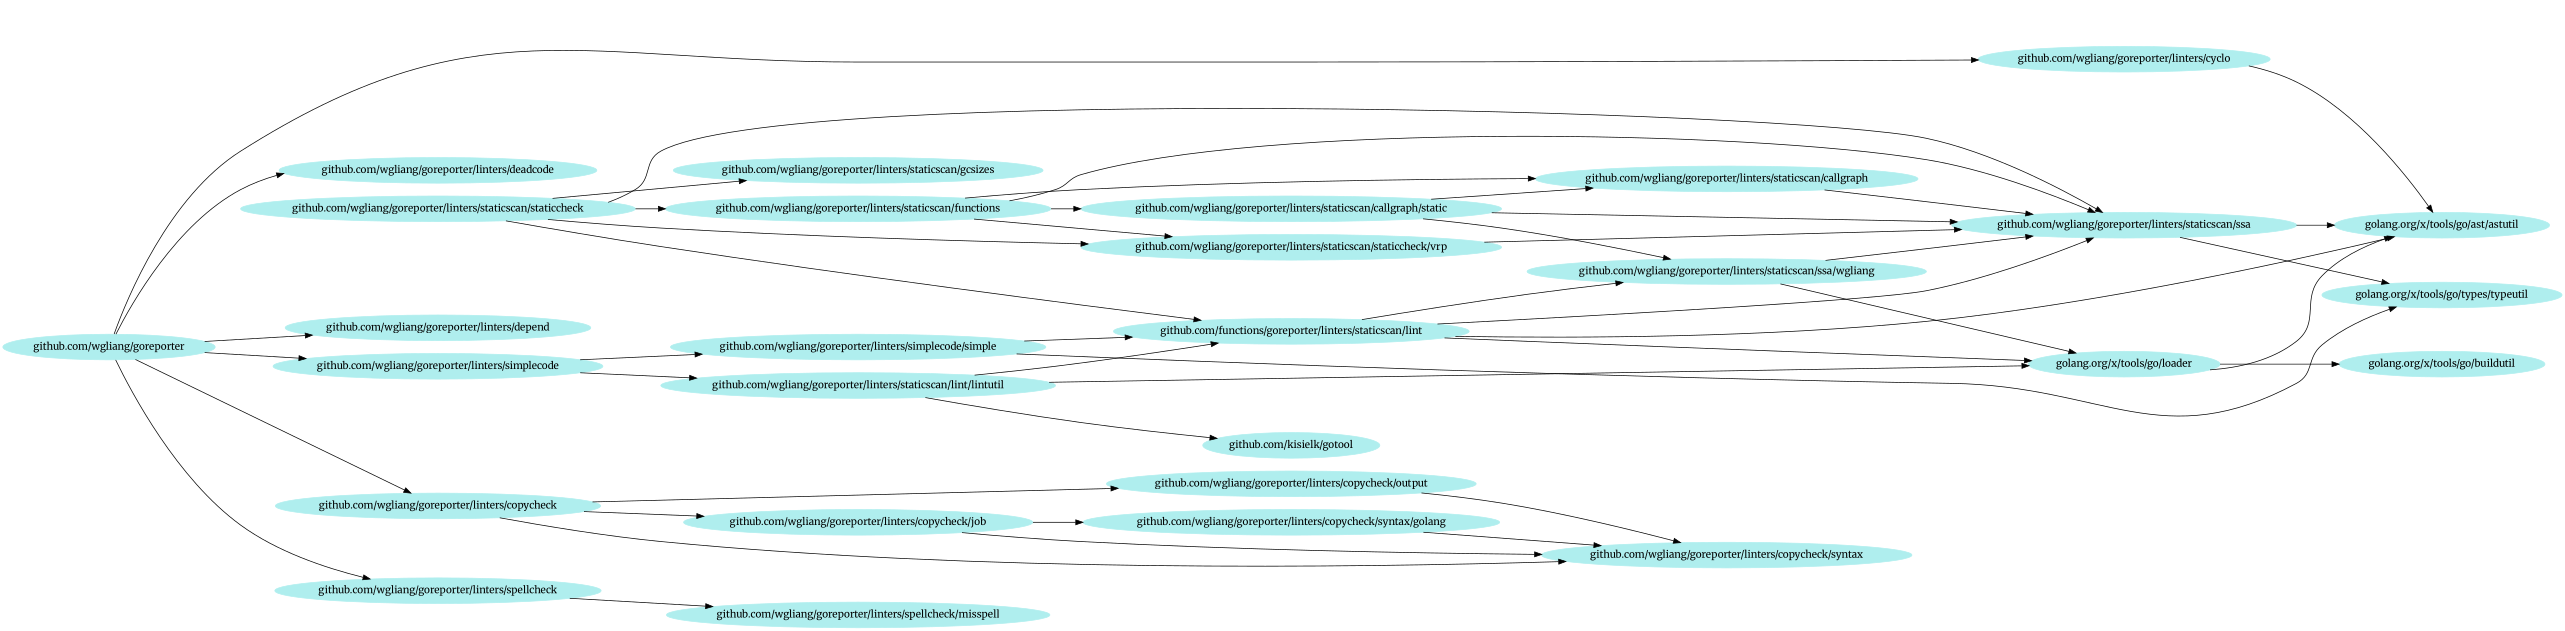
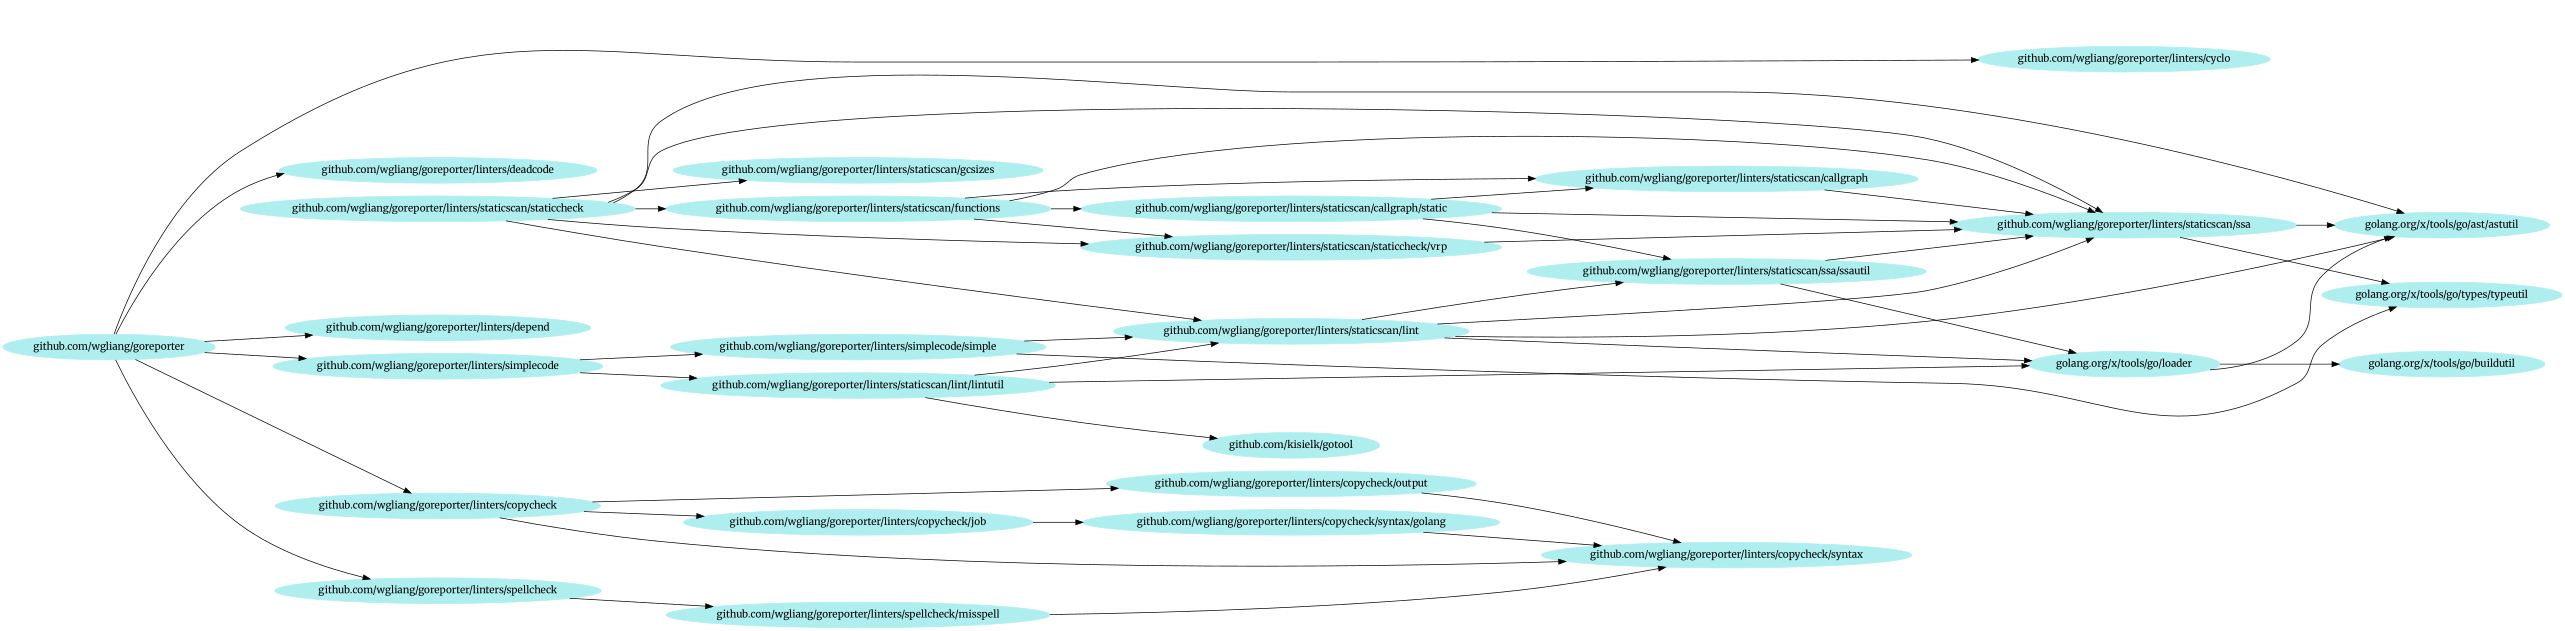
edge "github.com/wgliang/goreporter/linters/cyclo" -> "golang.org/x/tools/go/ast/astutil": now "github.com/wgliang/goreporter/linters/staticscan/staticcheck" -> "golang.org/x/tools/go/ast/astutil"
node "github.com/wgliang/goreporter/linters/staticscan/ssa/wgliang": label "github.com/wgliang/goreporter/linters/staticscan/ssa/wgliang" -> "github.com/wgliang/goreporter/linters/staticscan/ssa/ssautil"
node "github.com/functions/goreporter/linters/staticscan/lint": label "github.com/functions/goreporter/linters/staticscan/lint" -> "github.com/wgliang/goreporter/linters/staticscan/lint"
edge "github.com/wgliang/goreporter/linters/copycheck/job" -> "github.com/wgliang/goreporter/linters/copycheck/syntax": now "github.com/wgliang/goreporter/linters/spellcheck/misspell" -> "github.com/wgliang/goreporter/linters/copycheck/syntax"
